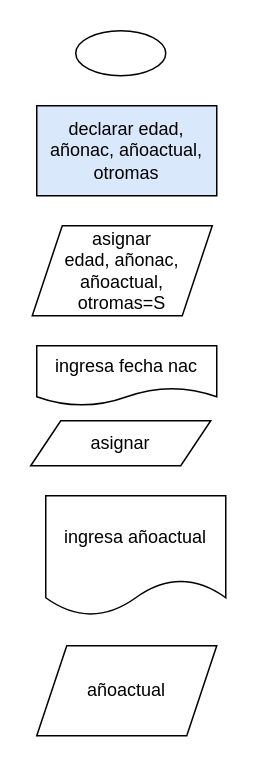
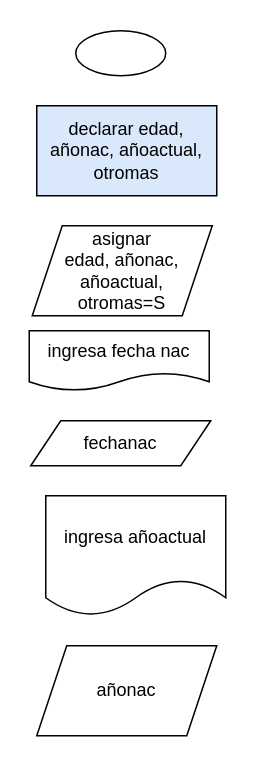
node "ingresa fecha nac": moved (127, 376) -> (119, 361)
node "asignar": label "asignar" -> "fechanac"
node "añoactual": label "añoactual" -> "añonac"
